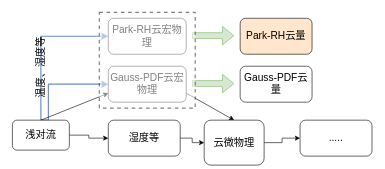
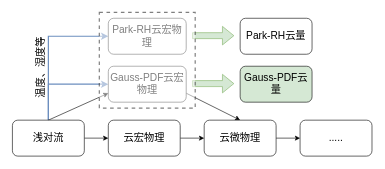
node "Park-RH云量": fillcolor #ffe6cc -> #ffffff
node "Gauss-PDF云量": fillcolor #ffffff -> #d5e8d4
node "浅对流": size 57x30 -> 72x36
node "湿度等": label "湿度等" -> "云宏物理"
node "云微物理": size 60x45 -> 72x36
